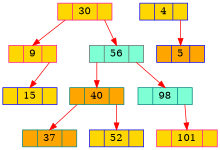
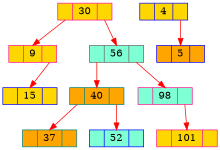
node "98": color teal -> deeppink
node "52": fillcolor gold -> aquamarine
